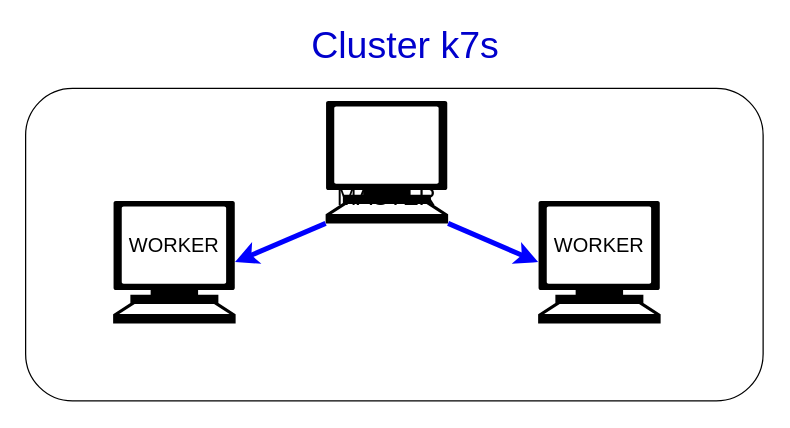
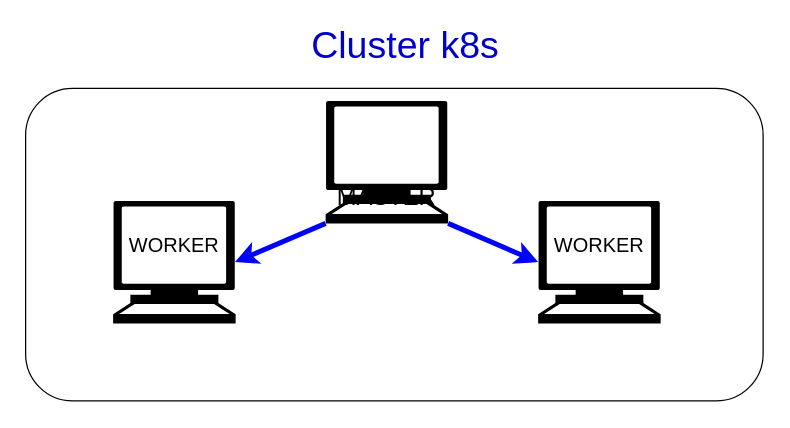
node "Cluster k7s": label "Cluster k7s" -> "Cluster k8s"
